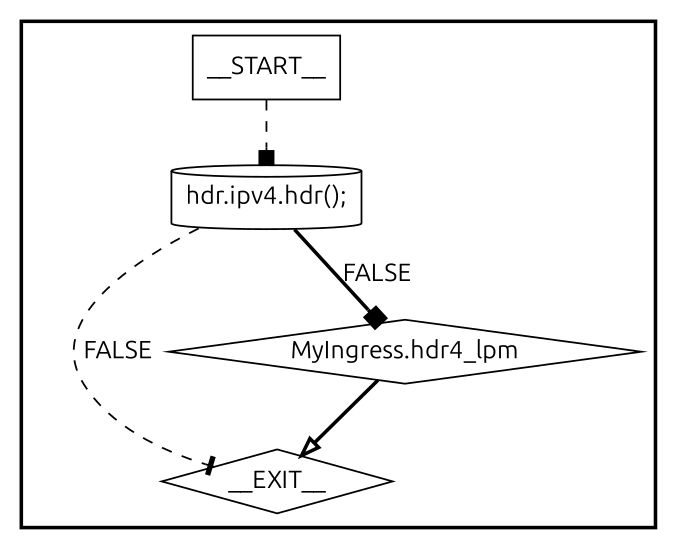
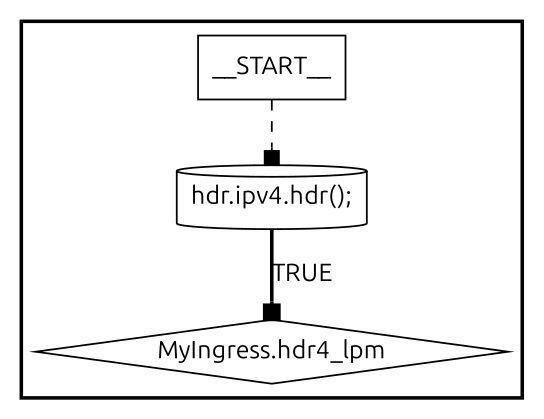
edge "hdr.ipv4.hdr();" -> "MyIngress.hdr4_lpm": label "FALSE" -> "TRUE"
node "__EXIT__": removed
